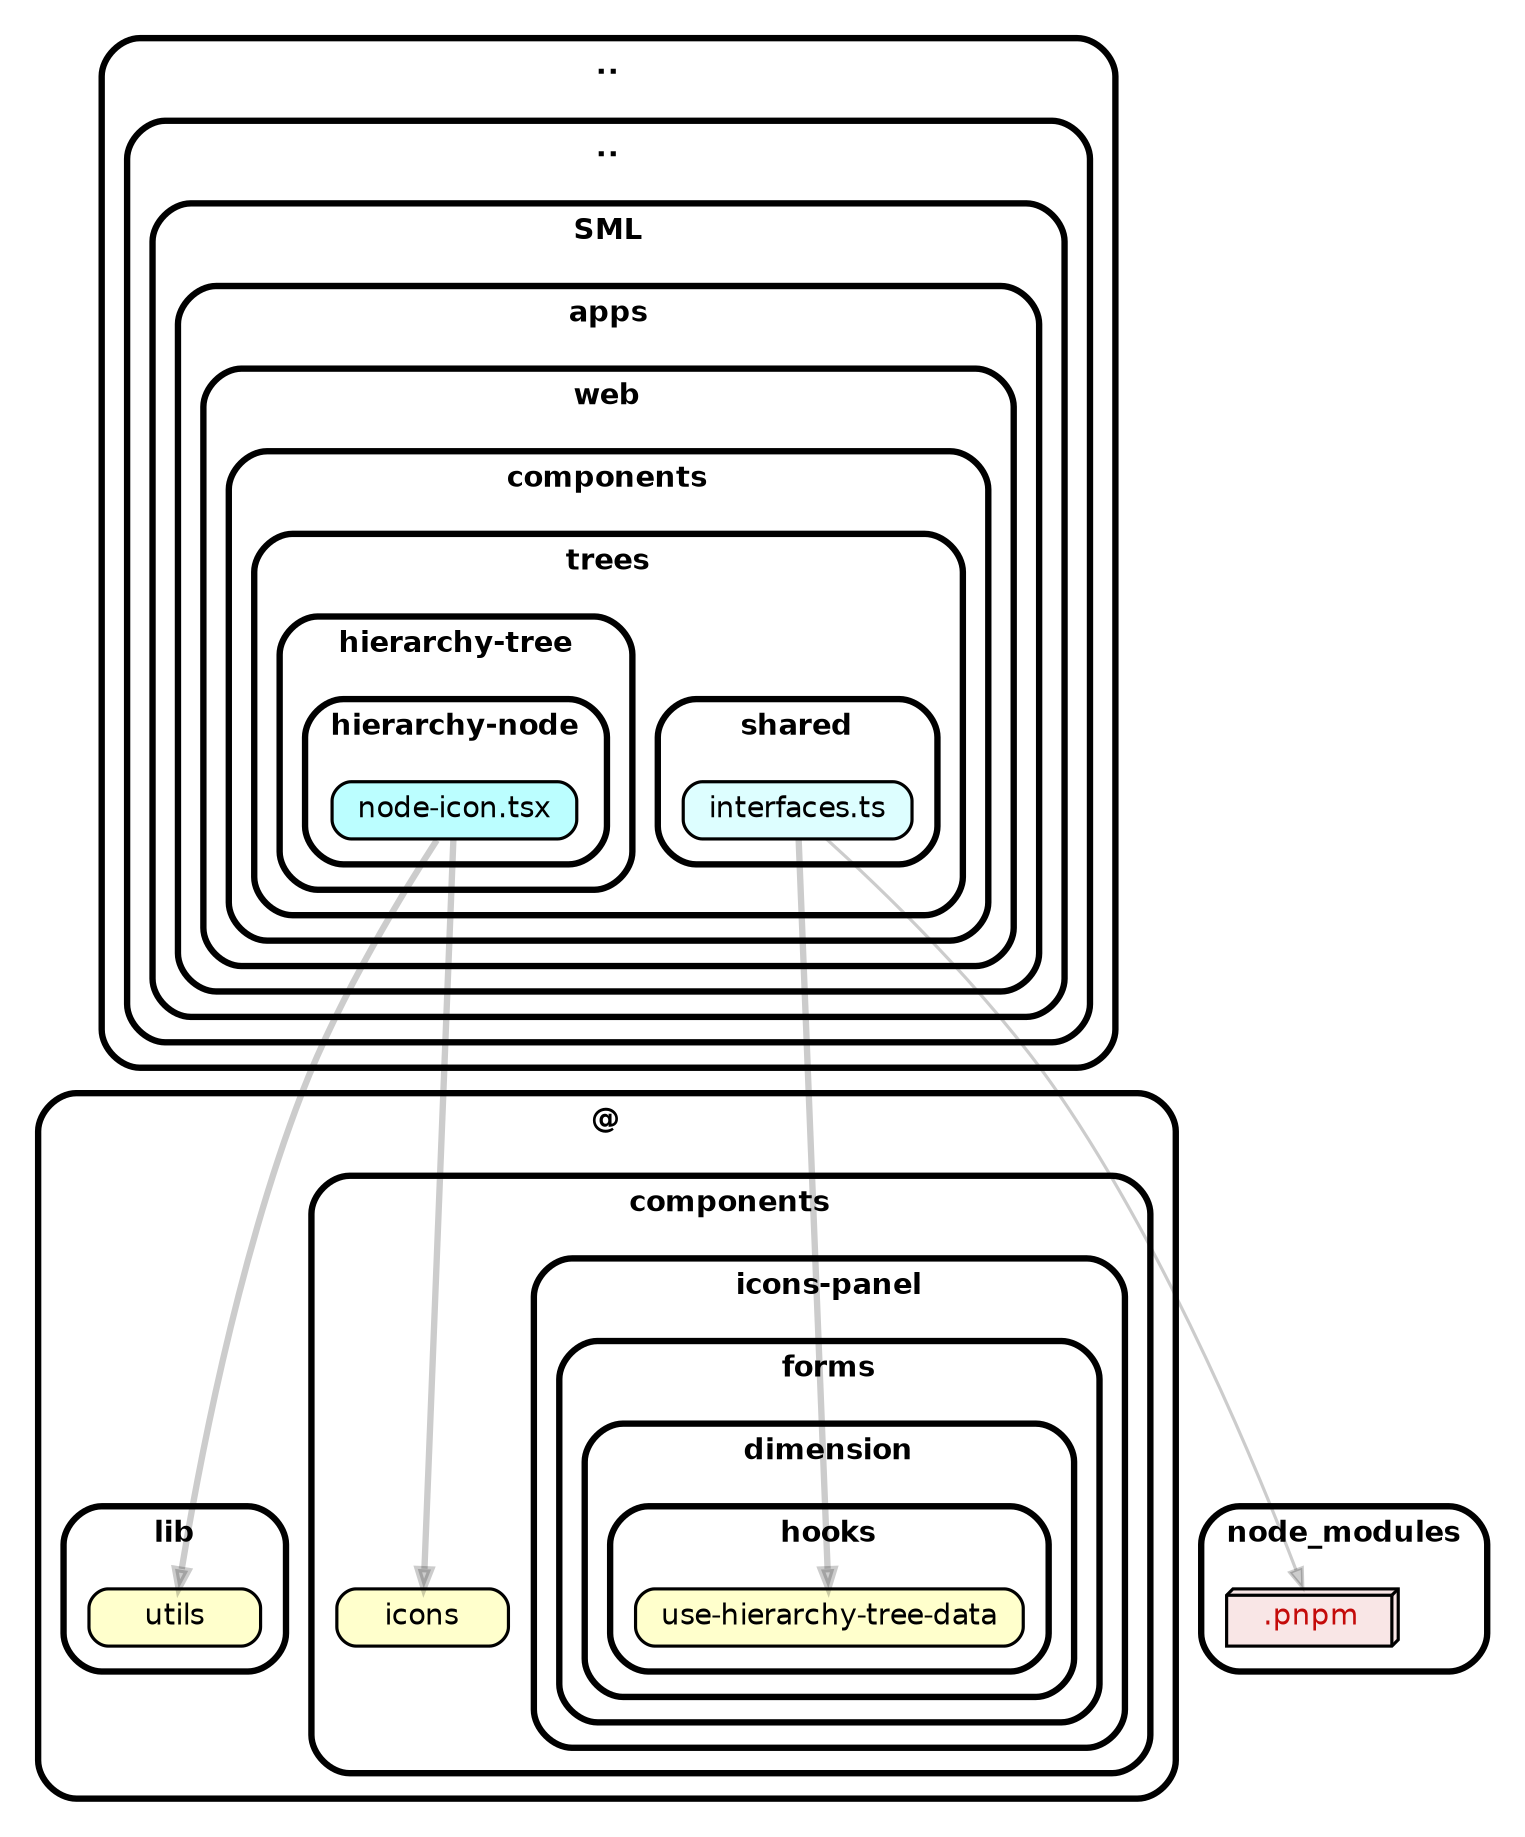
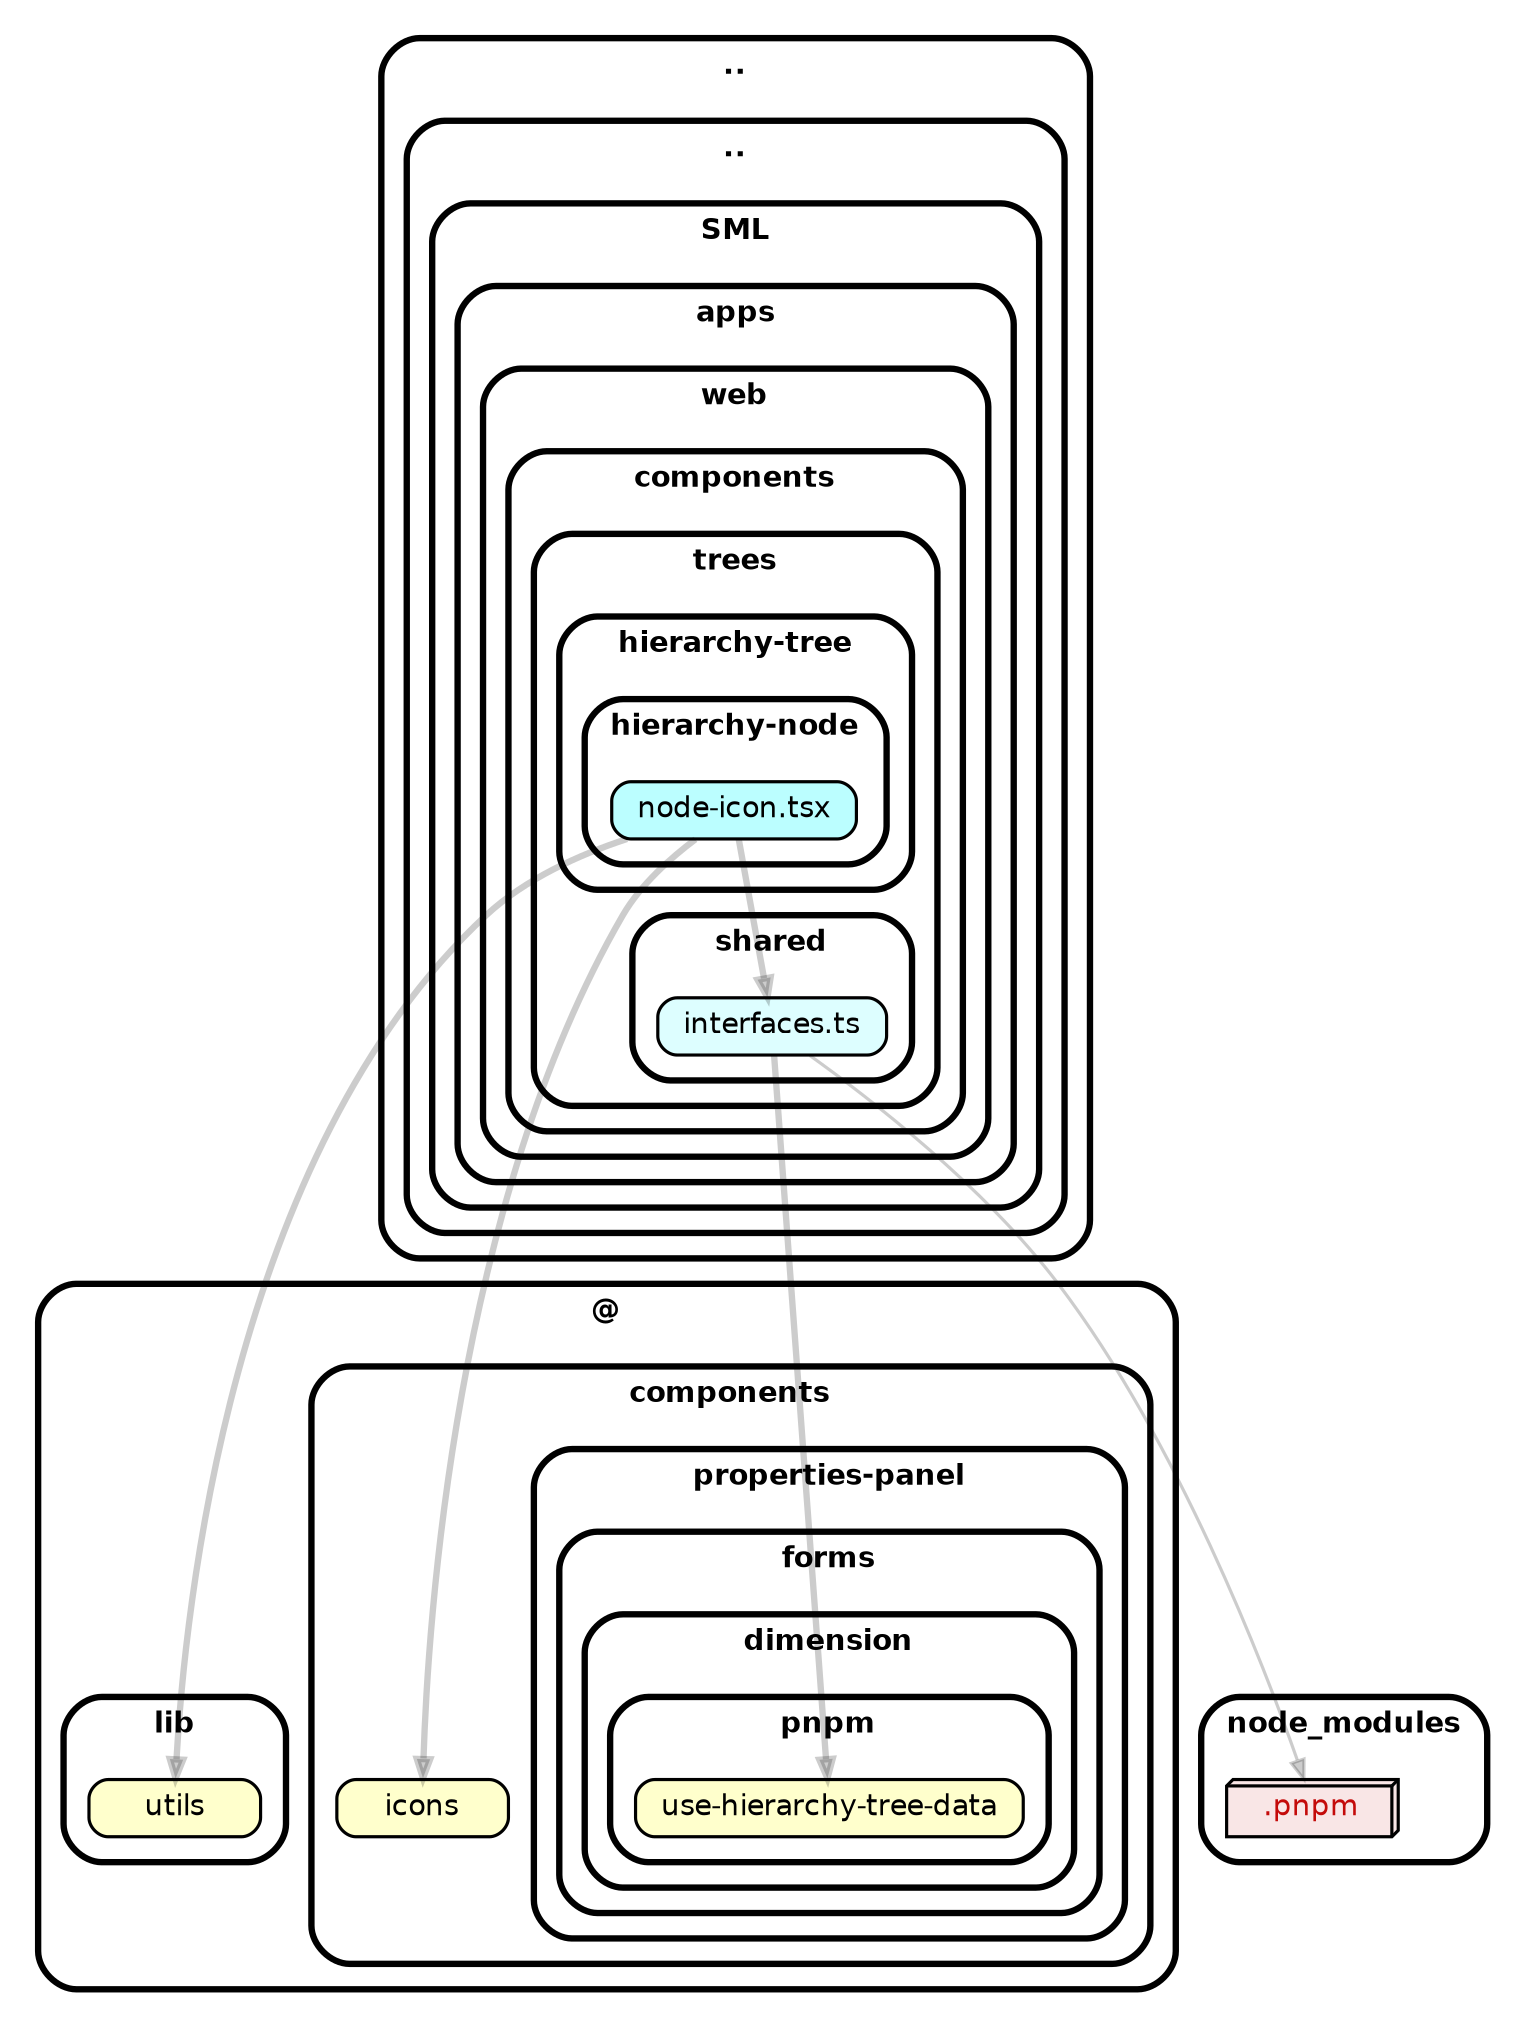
edge "node-icon.tsx" -> "interfaces.ts": added
cluster "icons-panel": label "icons-panel" -> "properties-panel"
cluster "hooks": label "hooks" -> "pnpm"
